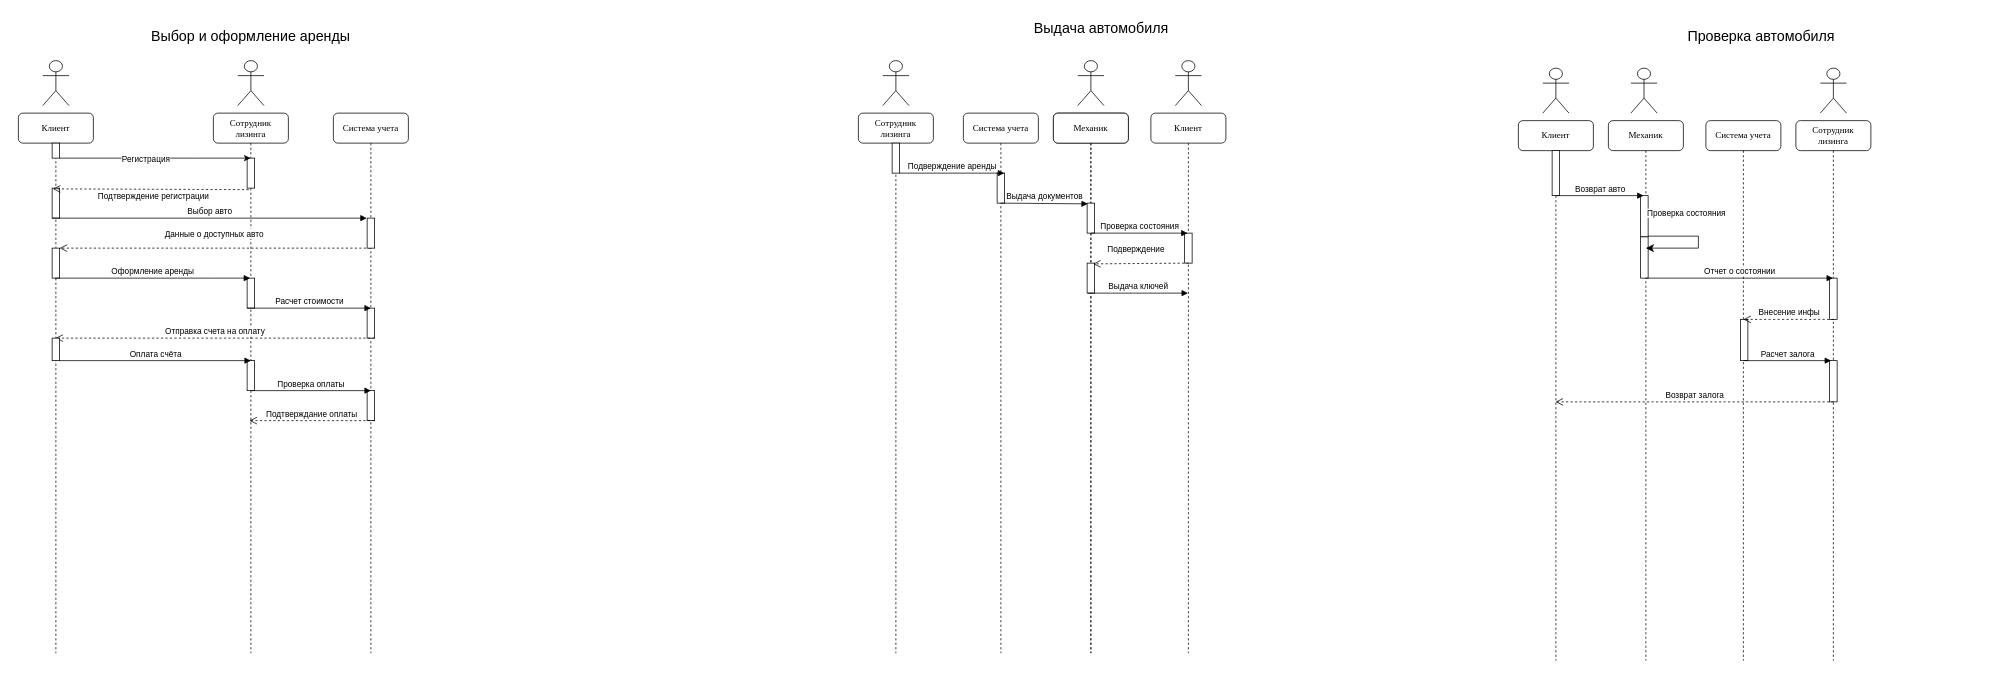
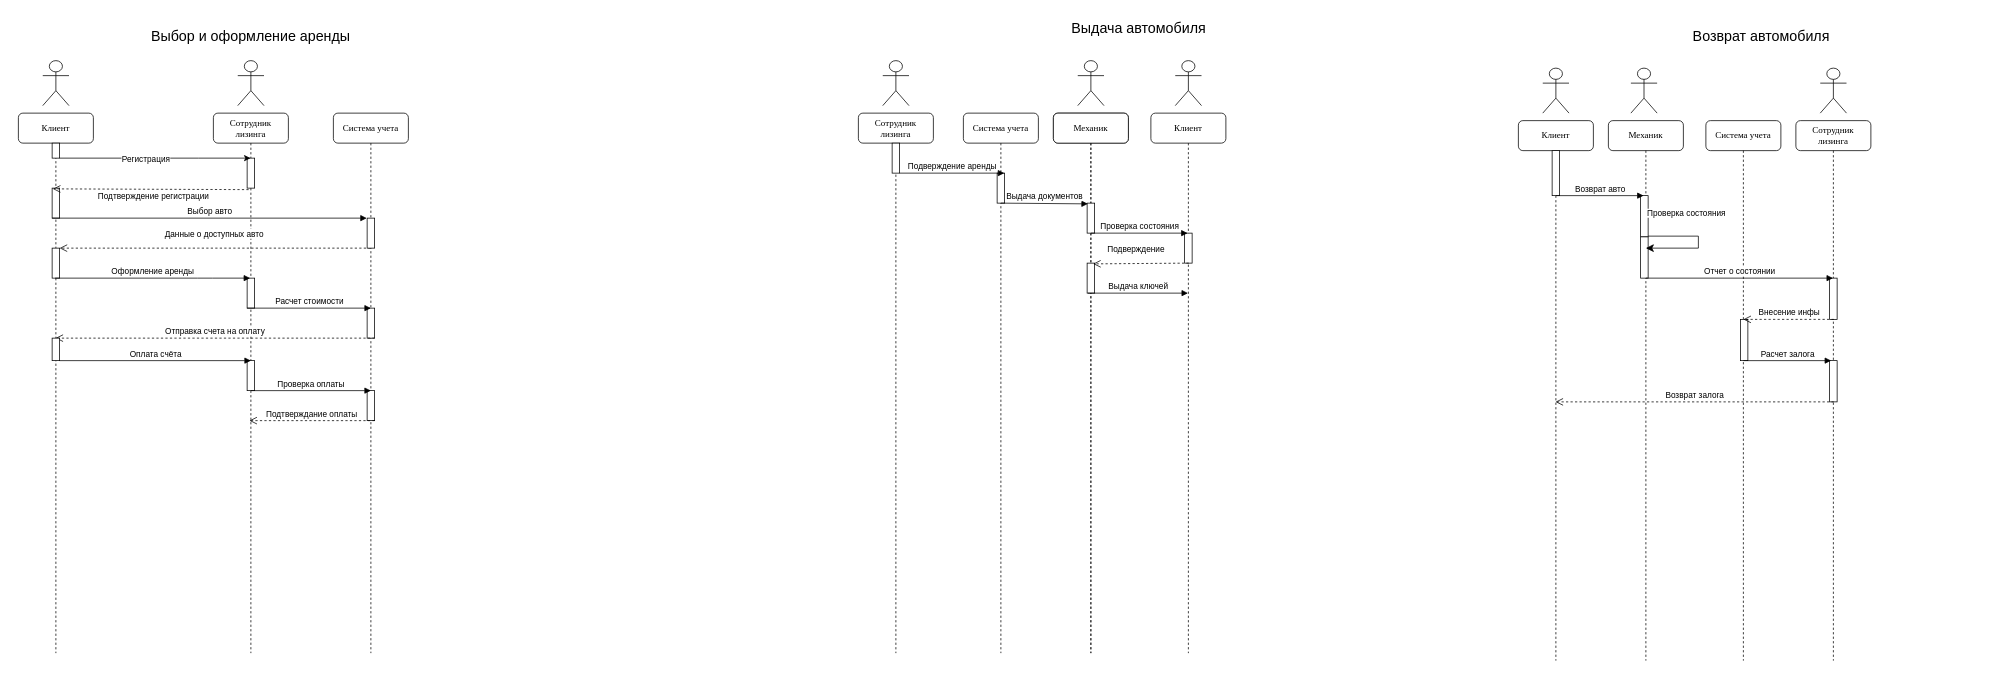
node "Выдача автомобиля": moved (1101, 27) -> (1139, 27)
node "Проверка автомобиля": label "Проверка автомобиля" -> "Возврат автомобиля"
